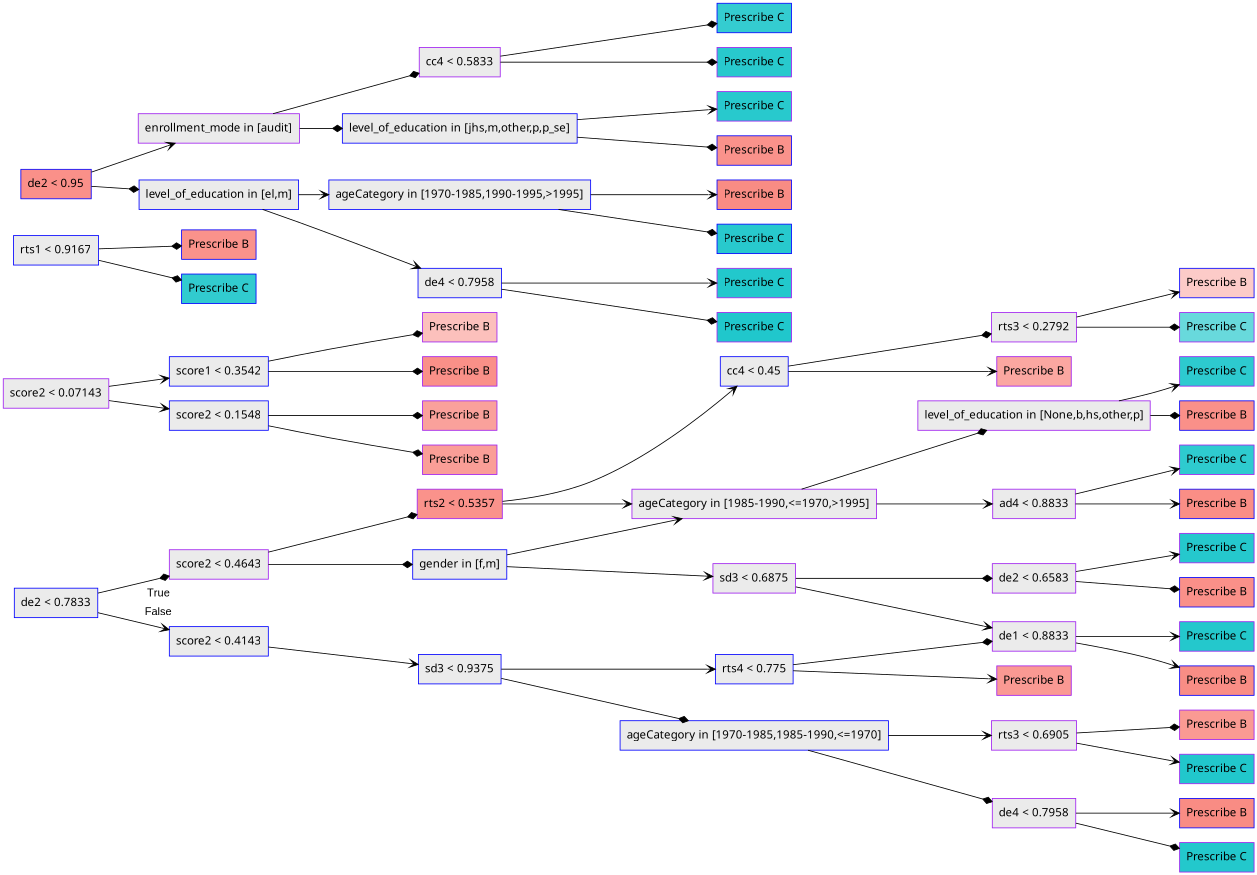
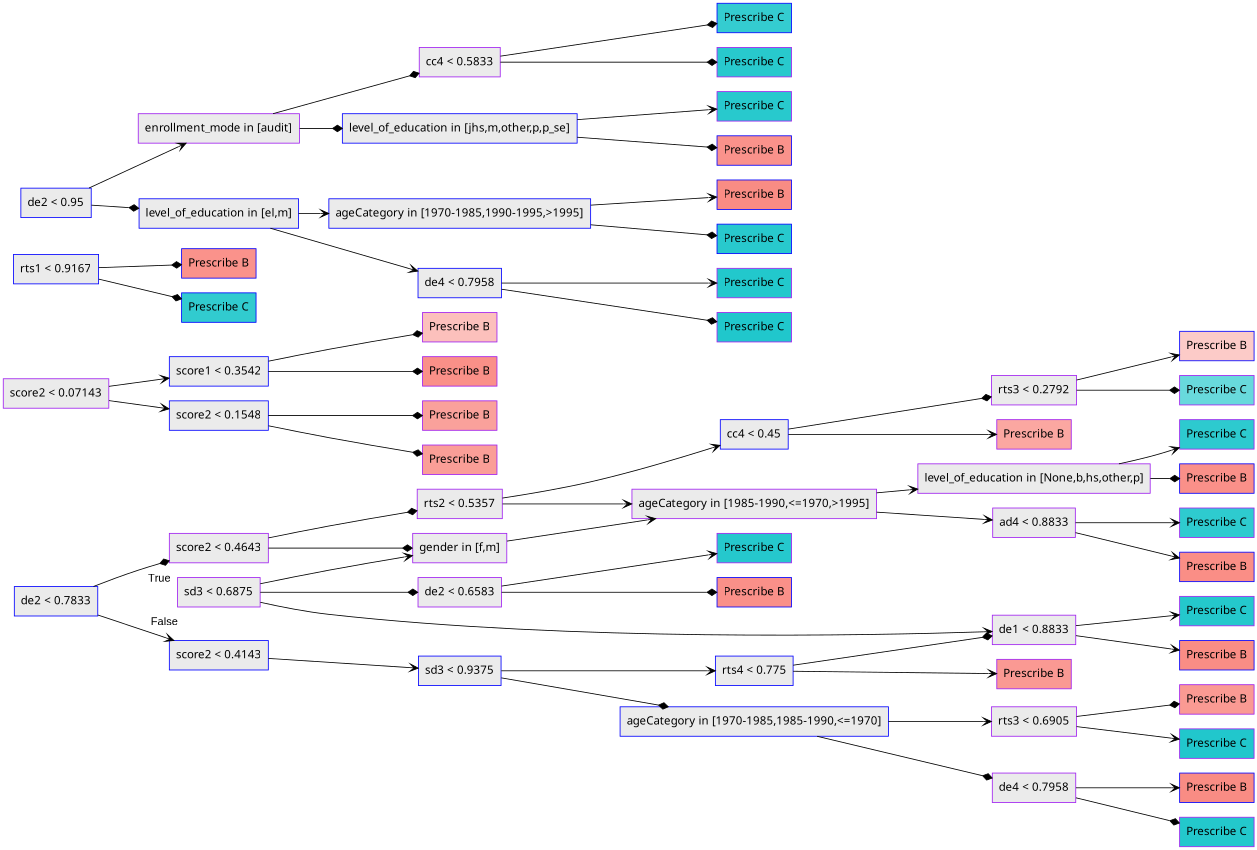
node "de2 < 0.95": fillcolor #f8766dce -> #ebebeb
edge "ageCategory in [1985-1990,<=1970,>1995]" -> "level_of_education in [None,b,hs,other,p]": arrowhead diamond -> vee
node "rts2 < 0.5357": fillcolor #f8766dca -> #ebebeb
node "gender in [f,m]": color blue -> purple
edge "gender in [f,m]" -> "sd3 < 0.6875": reversed
